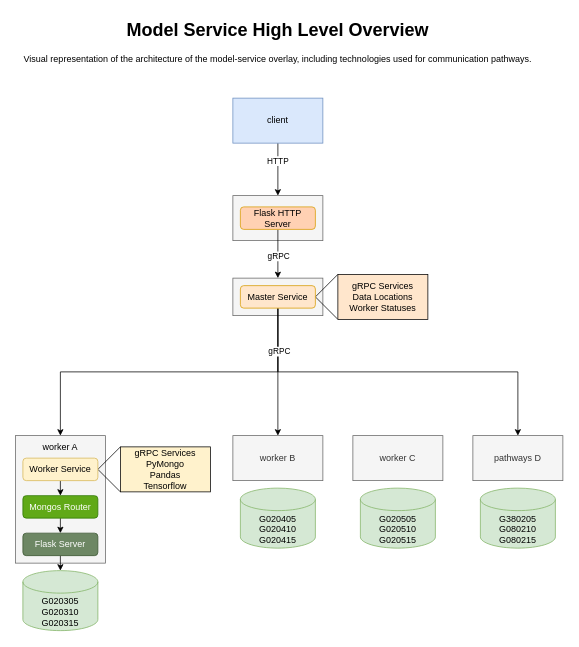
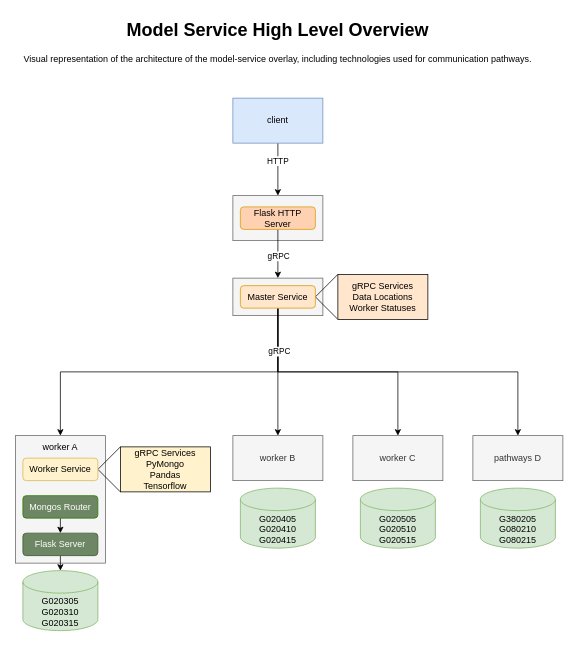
edge "Master Service" -> "worker C": added
edge "Worker Service" -> "Mongos Router": removed
node "Mongos Router": fillcolor #60a917 -> #6d8764
